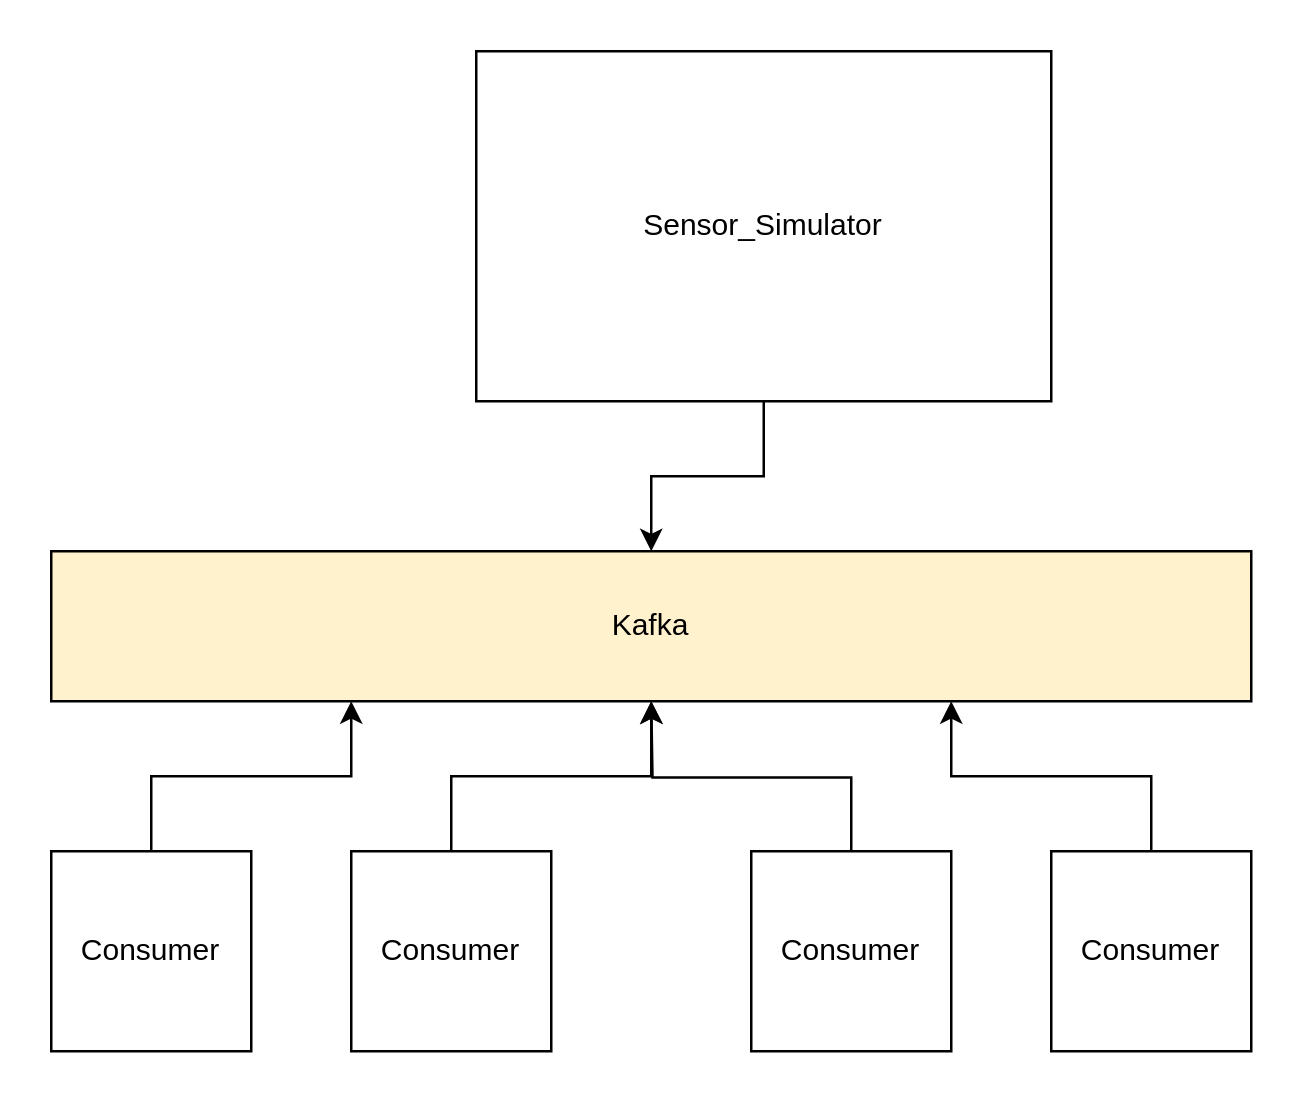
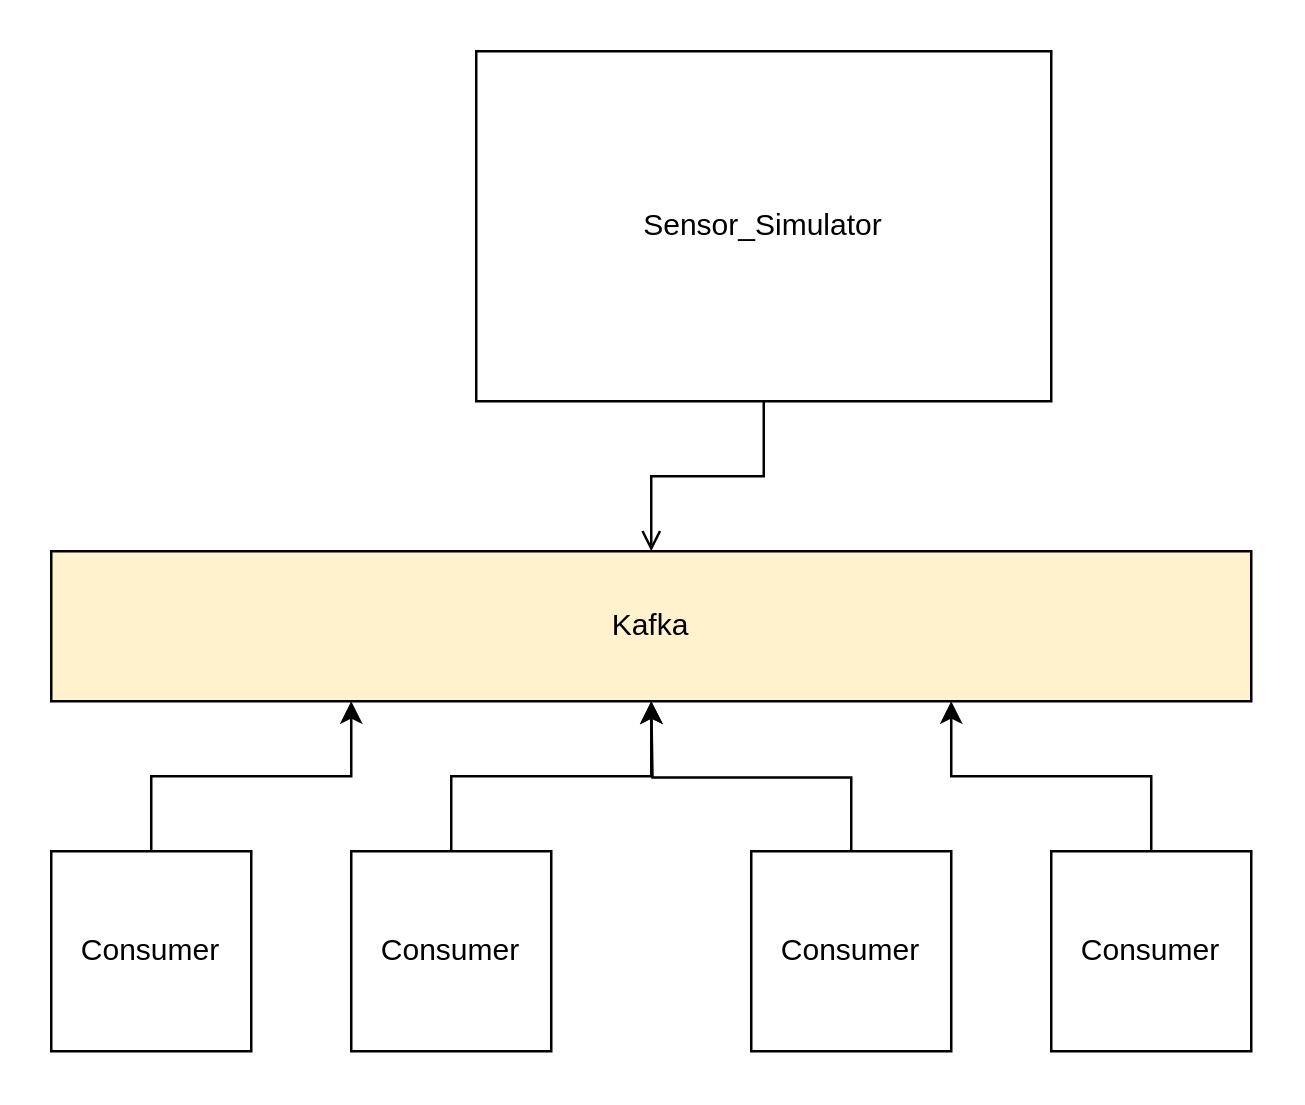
edge "Sensor_Simulator" -> "Kafka": arrowhead classic -> open
